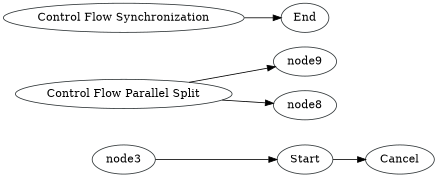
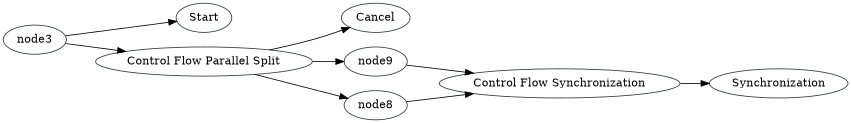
node "End": label "End" -> "Synchronization"
edge "node3" -> "Control Flow Parallel Split": added
edge "node9" -> "Control Flow Synchronization": added
edge "node8" -> "Control Flow Synchronization": added
edge "Start" -> "Cancel": now "Control Flow Parallel Split" -> "Cancel"
